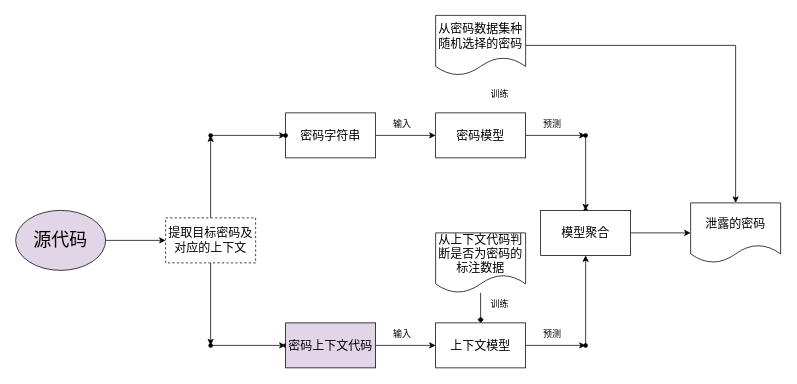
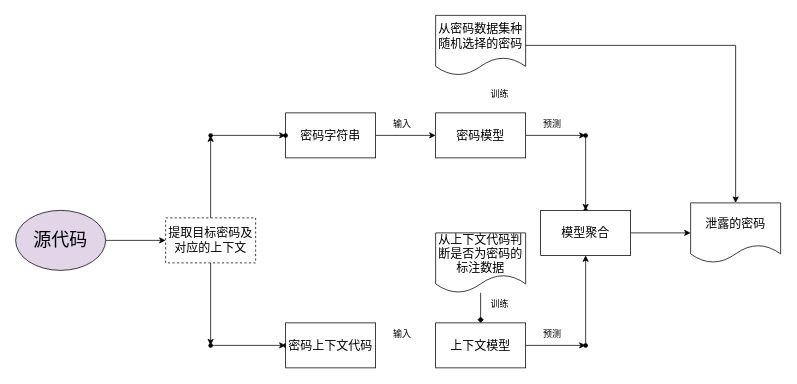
node "密码上下文代码": fillcolor #e1d5e7 -> #ffffff
edge "密码上下文代码" -> "上下文模型": removed
